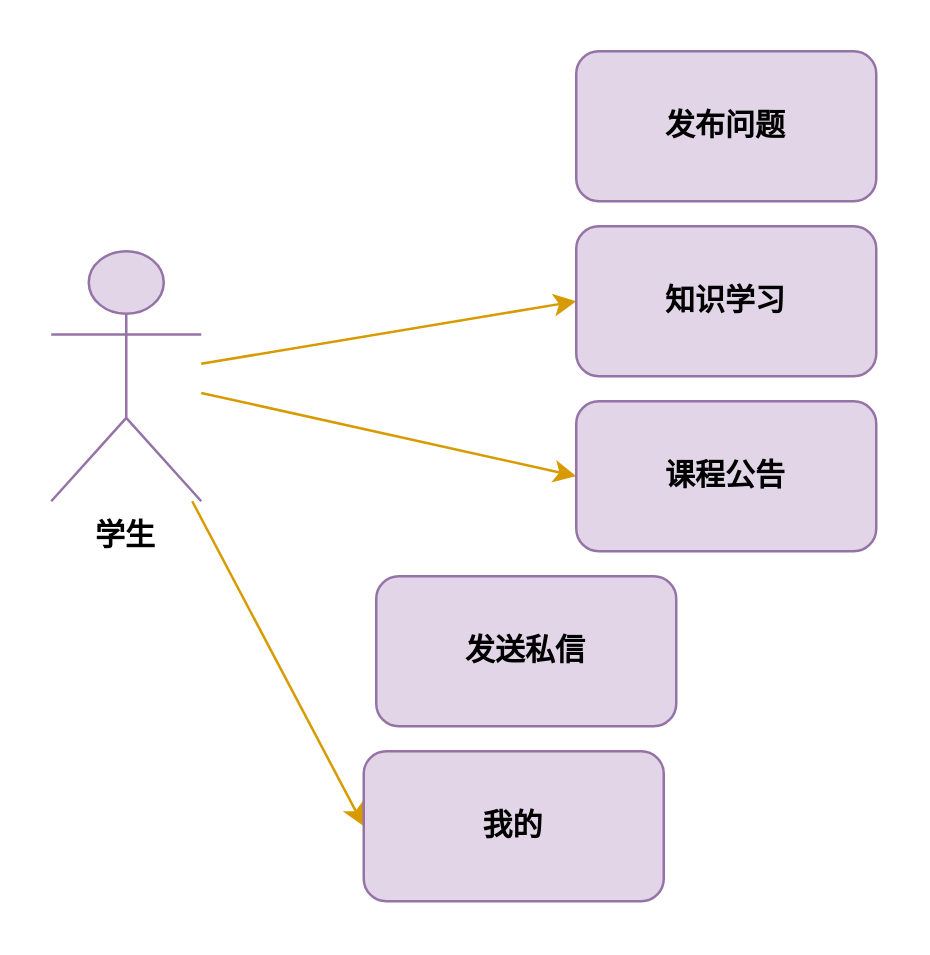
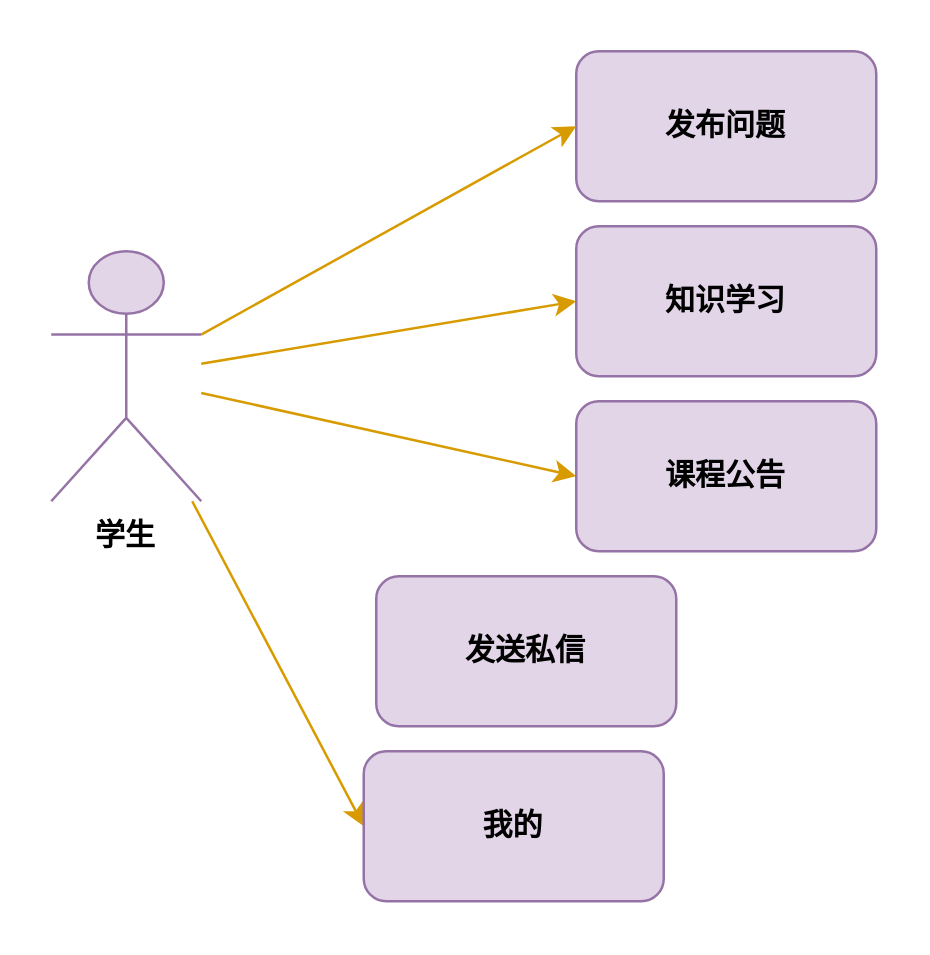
edge "学生" -> "发布问题": added
